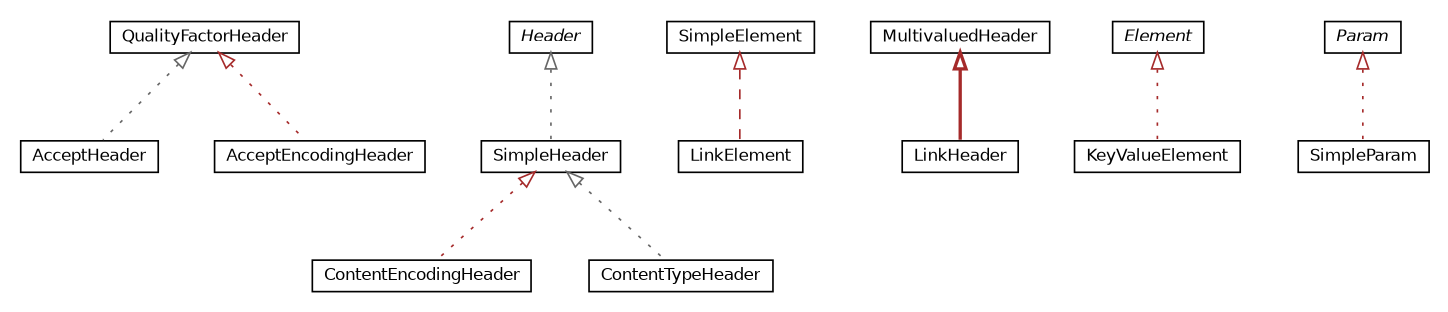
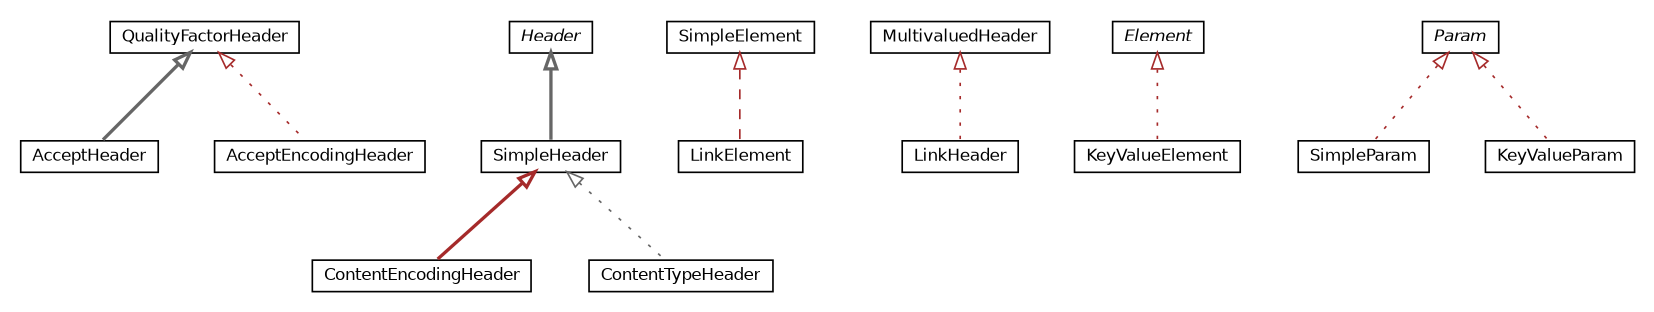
edge "AcceptHeader" -> "QualityFactorHeader": style dotted -> bold
edge "SimpleHeader" -> "Header": style dotted -> bold
edge "LinkHeader" -> "MultivaluedHeader": style bold -> dotted
node "KeyValueParam": added
edge "ContentEncodingHeader" -> "SimpleHeader": style dotted -> bold
